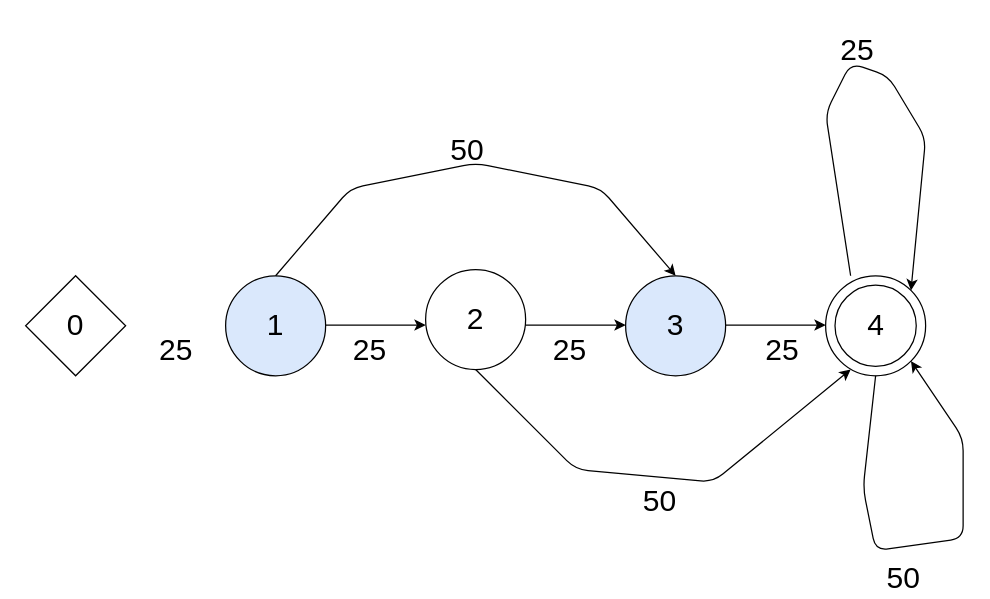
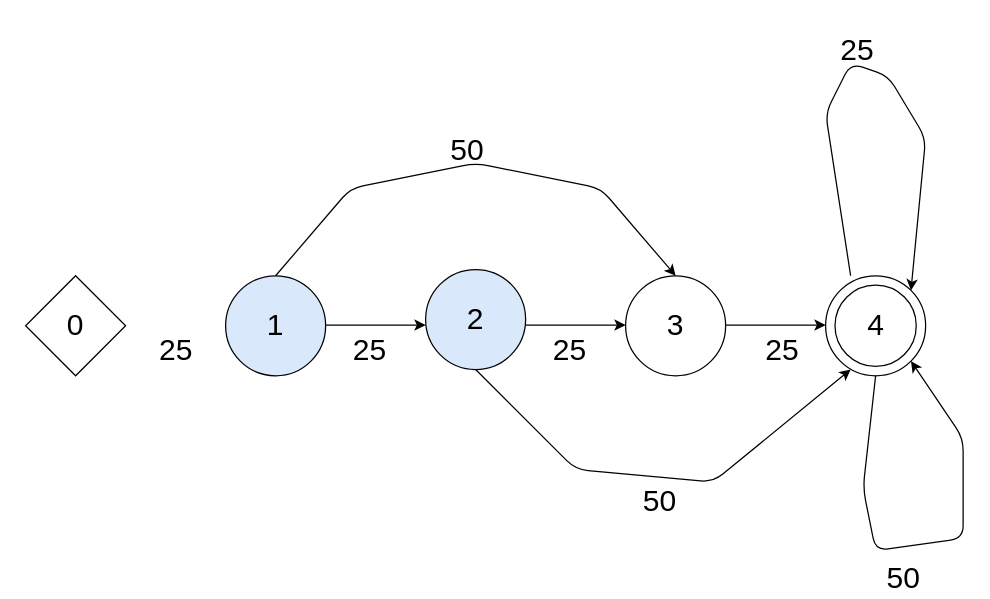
node "2": fillcolor #ffffff -> #dae8fc
node "3": fillcolor #dae8fc -> #ffffff
